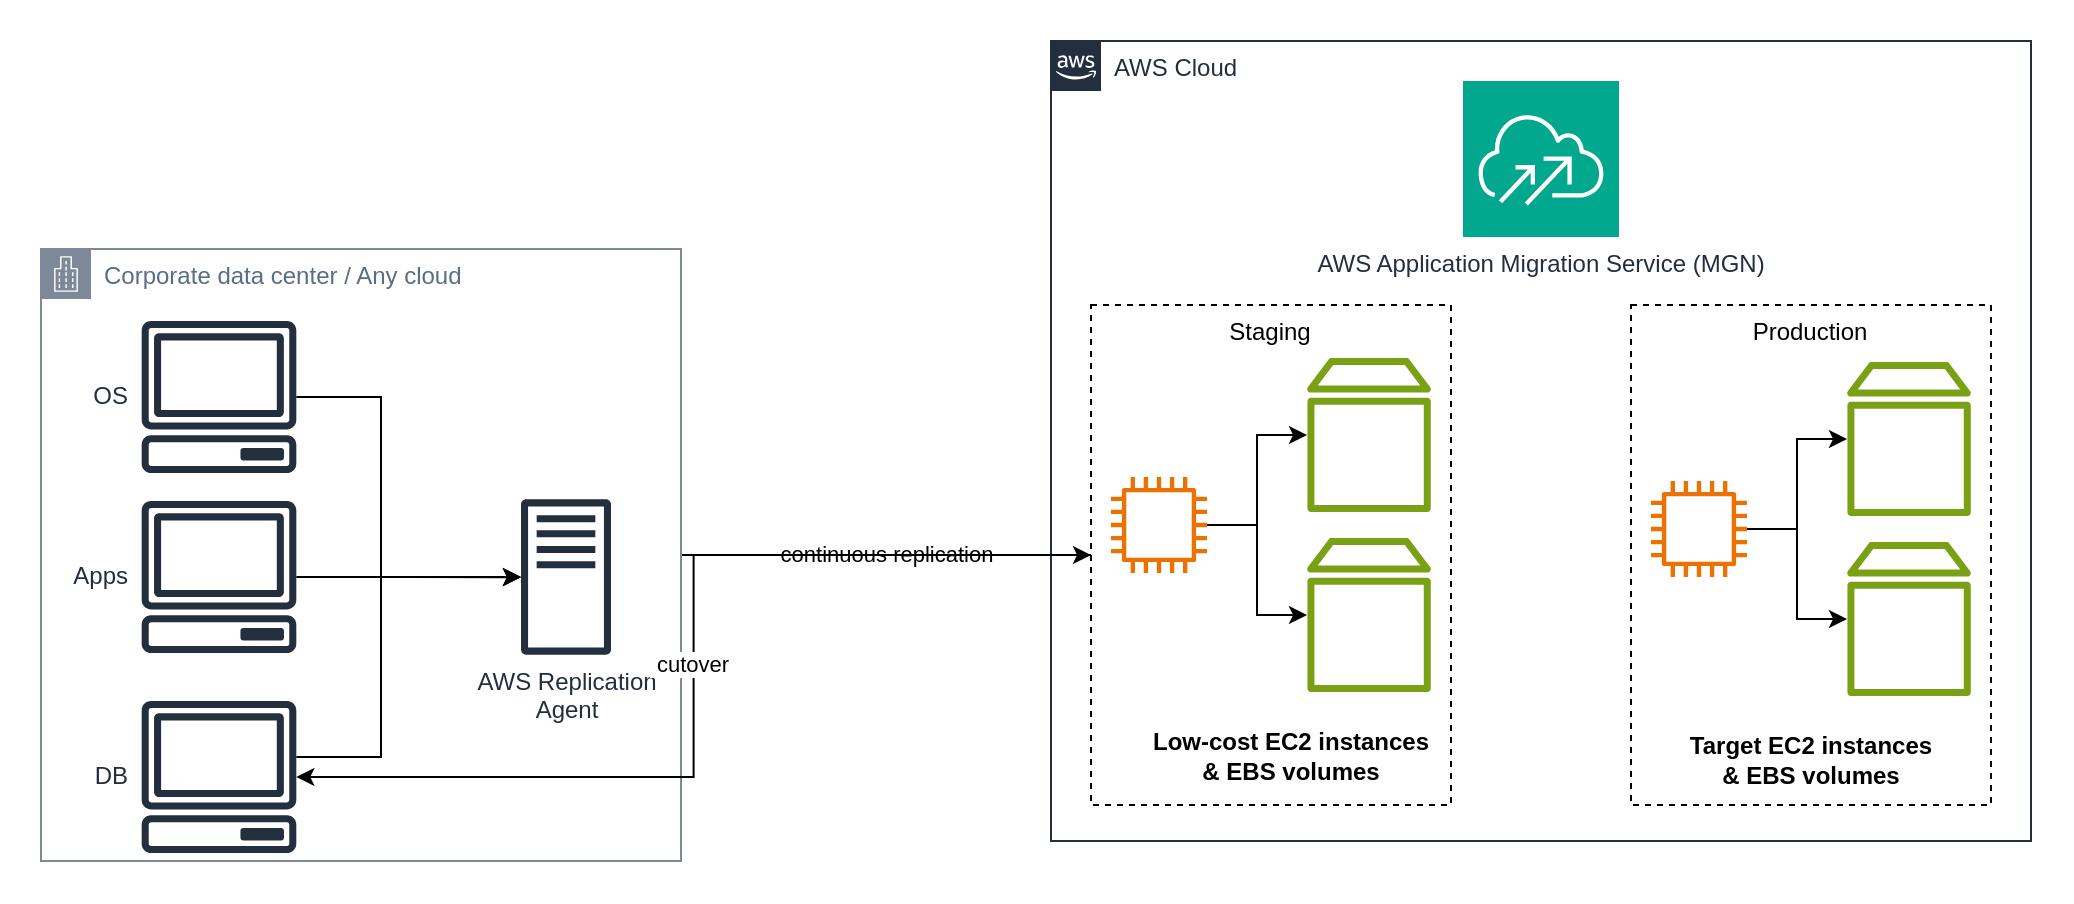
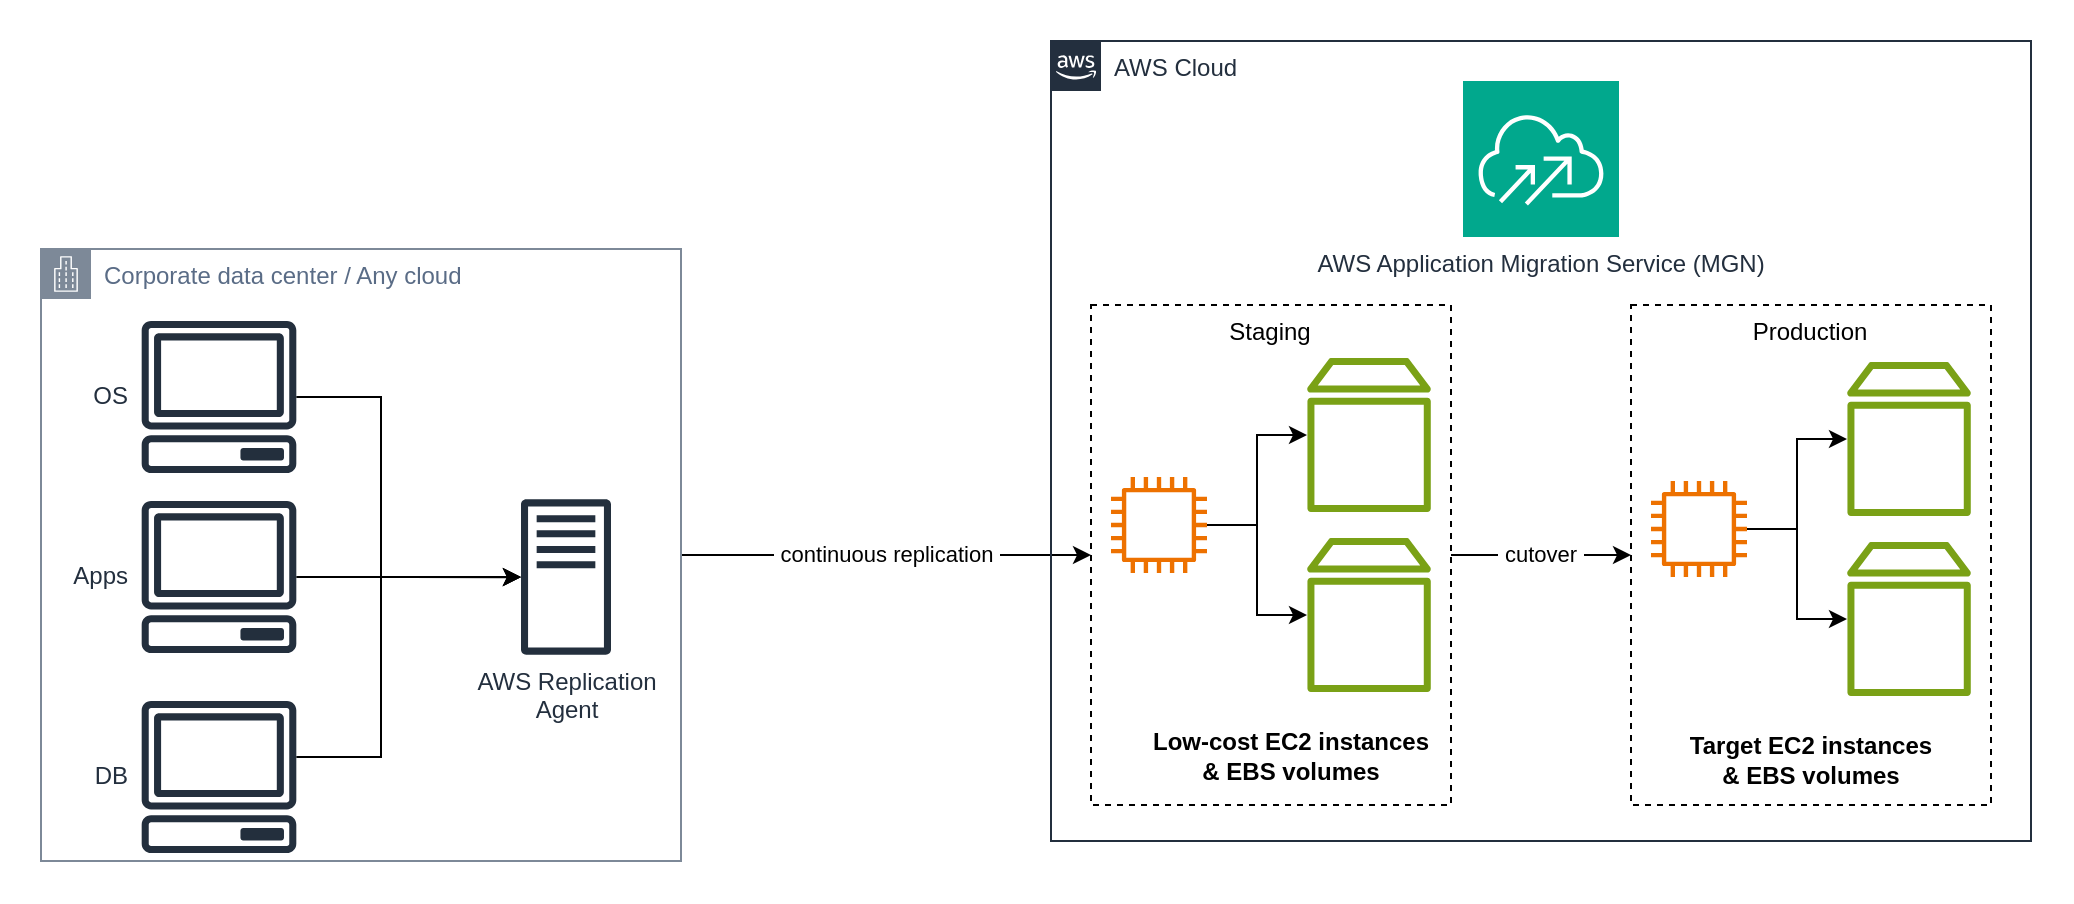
edge "Staging" -> "DB": now "Staging" -> "Production"
